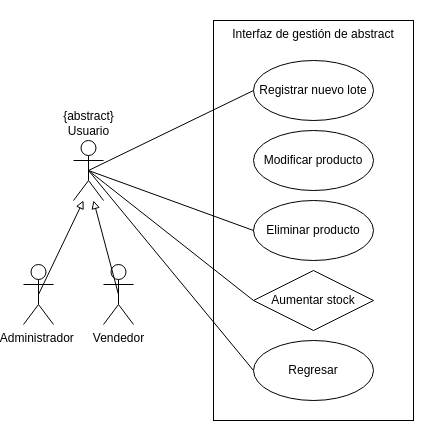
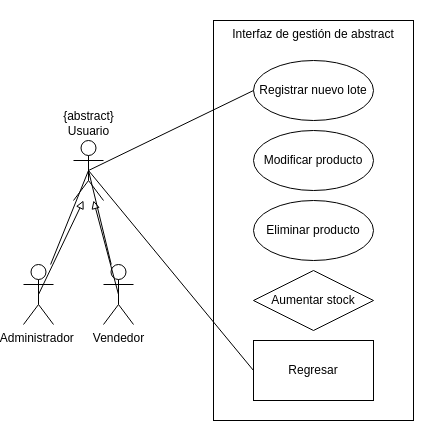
edge "{abstract} Usuario" -- "Eliminar producto": now "{abstract} Usuario" -- "Vendedor"
edge "{abstract} Usuario" -- "Aumentar stock": now "{abstract} Usuario" -- "Administrador"
node "Regresar": shape ellipse -> rectangle
